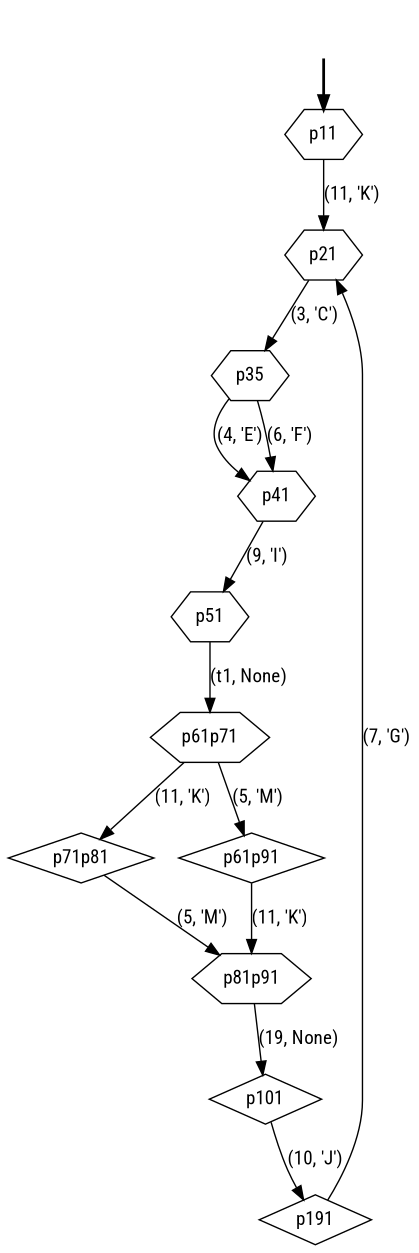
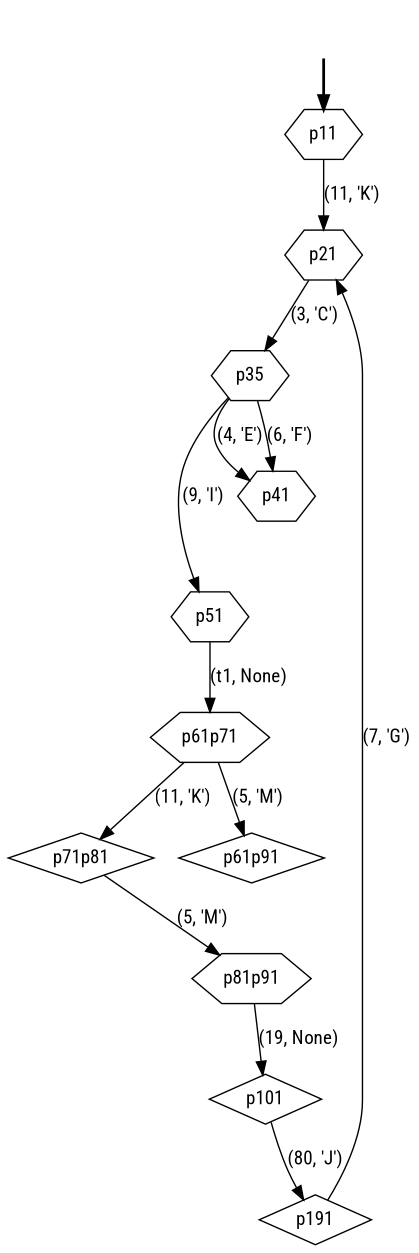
edge "p41" -> "p51": now "p35" -> "p51"
edge "p61p91" -> "p81p91": removed, label "(11, 'K')"
edge "p101" -> "p191": label "(10, 'J')" -> "(80, 'J')"
